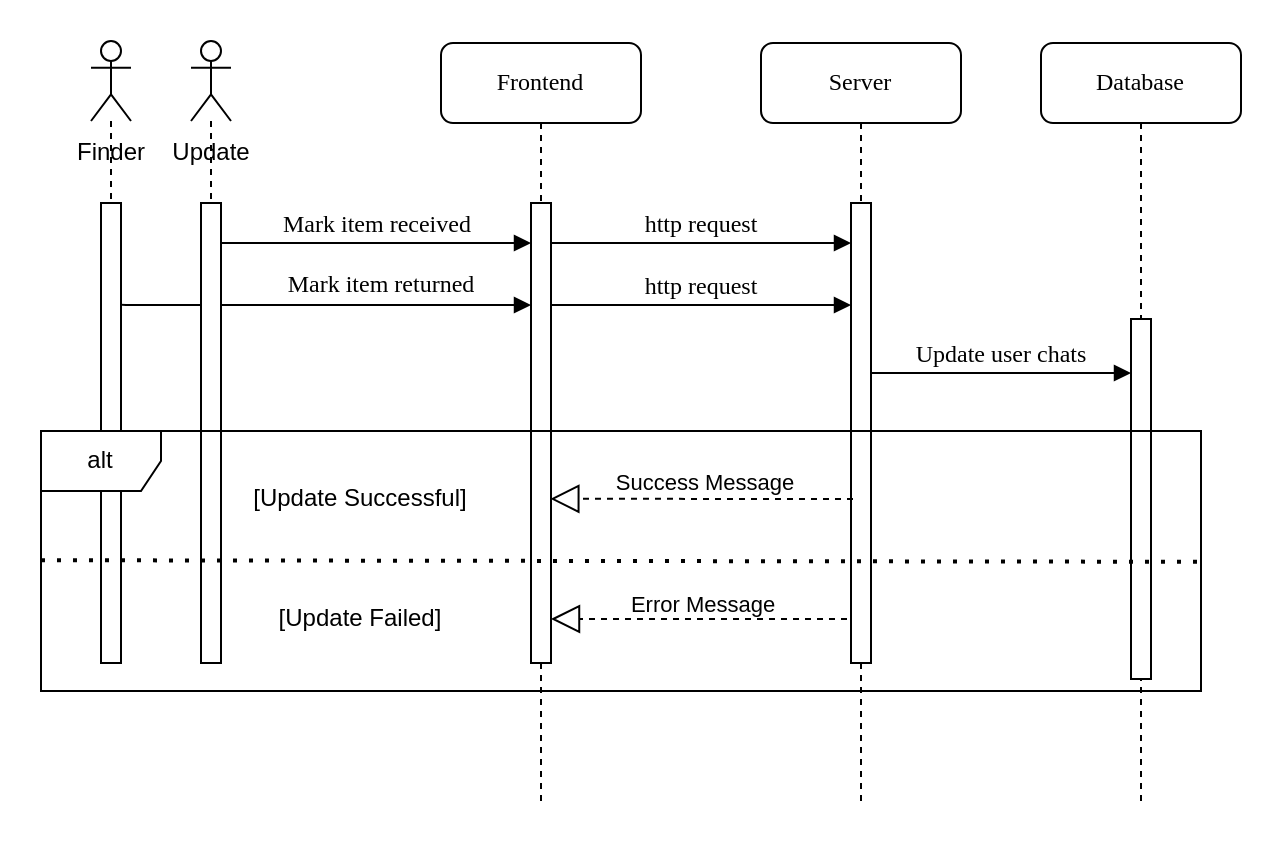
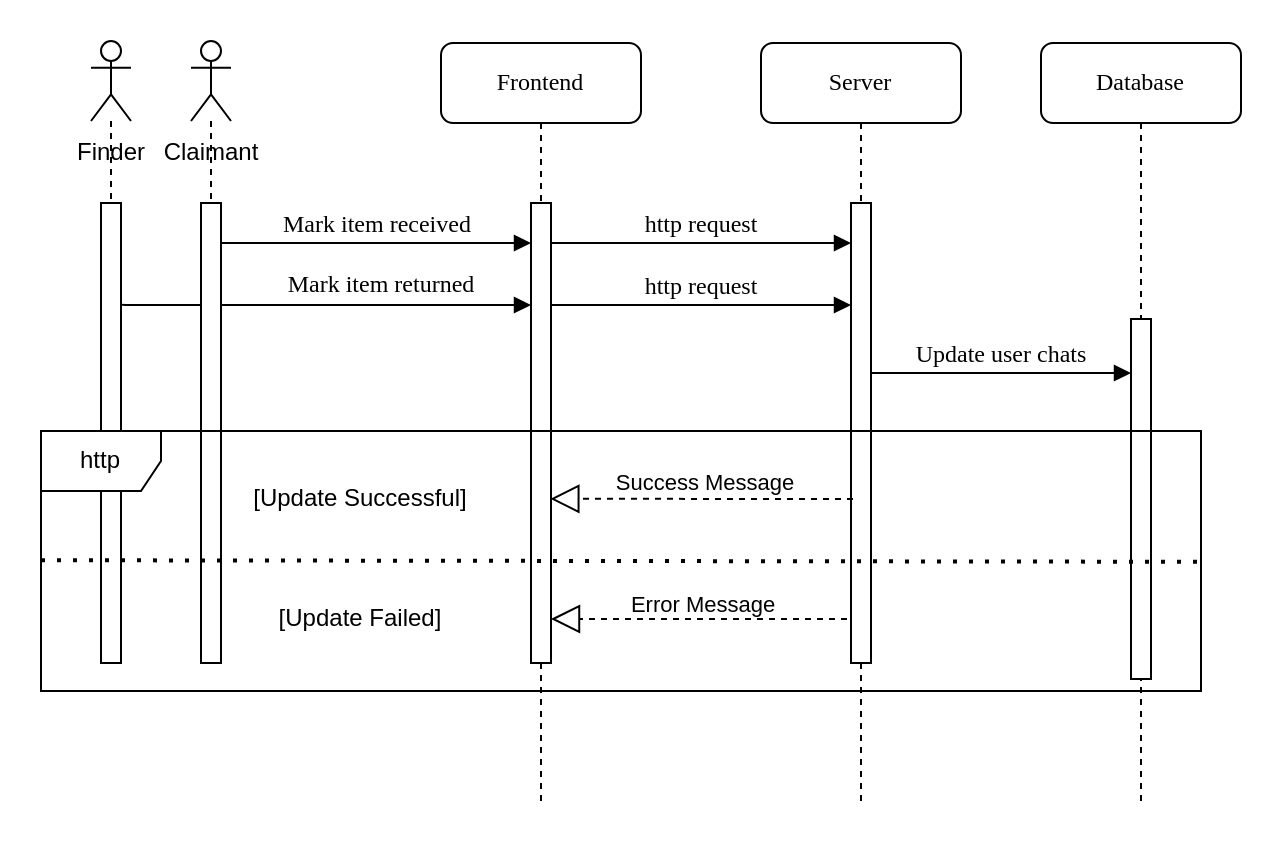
node "Update": label "Update" -> "Claimant"
node "alt": label "alt" -> "http"
